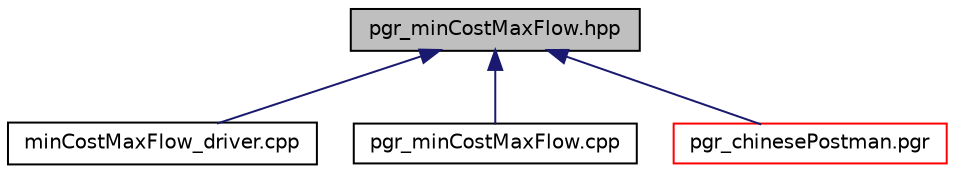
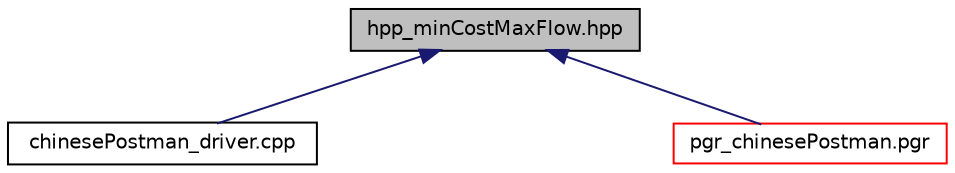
node "pgr_minCostMaxFlow.hpp": label "pgr_minCostMaxFlow.hpp" -> "hpp_minCostMaxFlow.hpp"
node "minCostMaxFlow_driver.cpp": label "minCostMaxFlow_driver.cpp" -> "chinesePostman_driver.cpp"
node "pgr_minCostMaxFlow.cpp": removed
